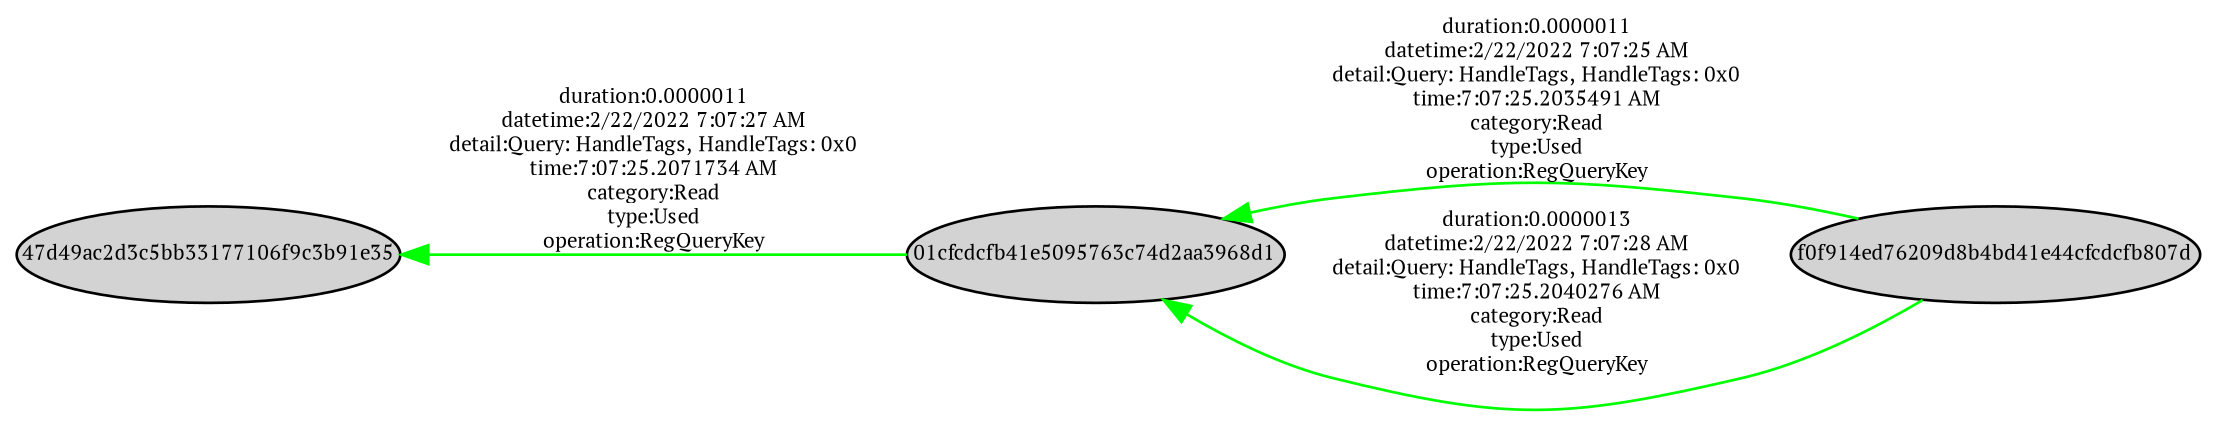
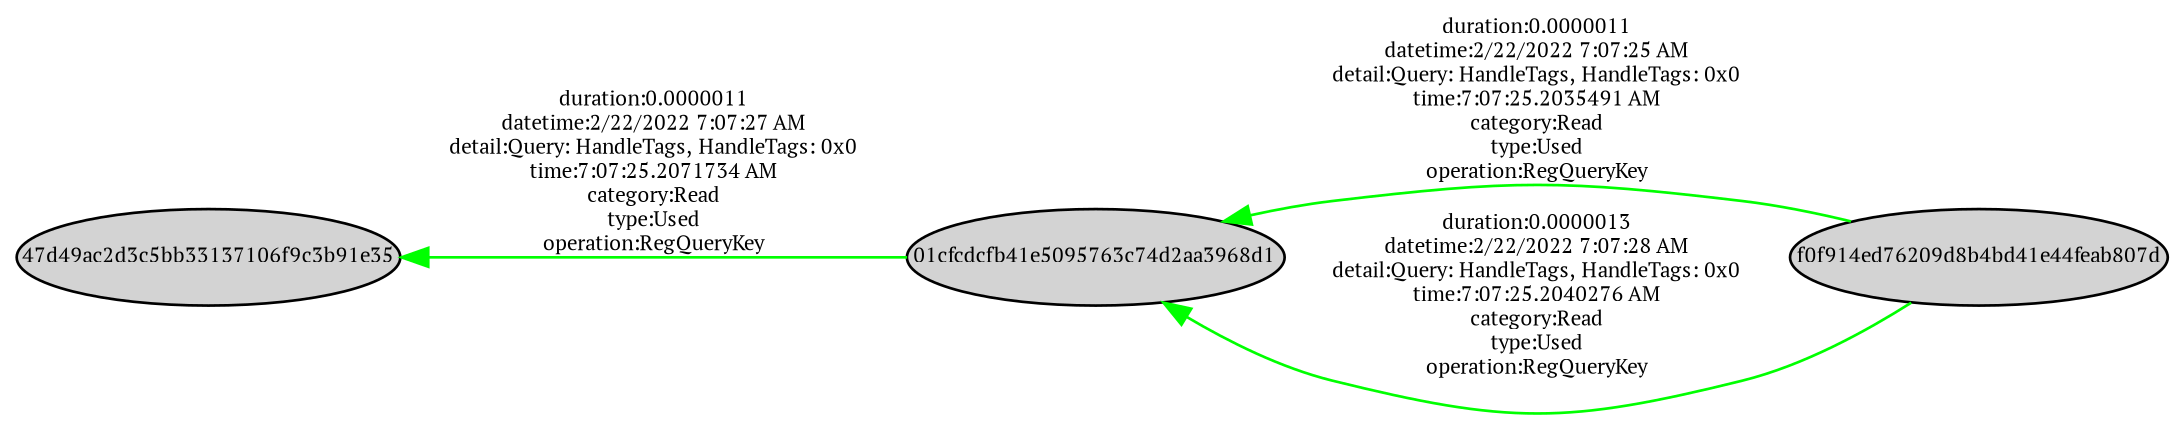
node "47d49ac2d3c5bb33177106f9c3b91e35": label "47d49ac2d3c5bb33177106f9c3b91e35" -> "47d49ac2d3c5bb33137106f9c3b91e35"
node "f0f914ed76209d8b4bd41e44cfcdcfb807d": label "f0f914ed76209d8b4bd41e44cfcdcfb807d" -> "f0f914ed76209d8b4bd41e44feab807d"
